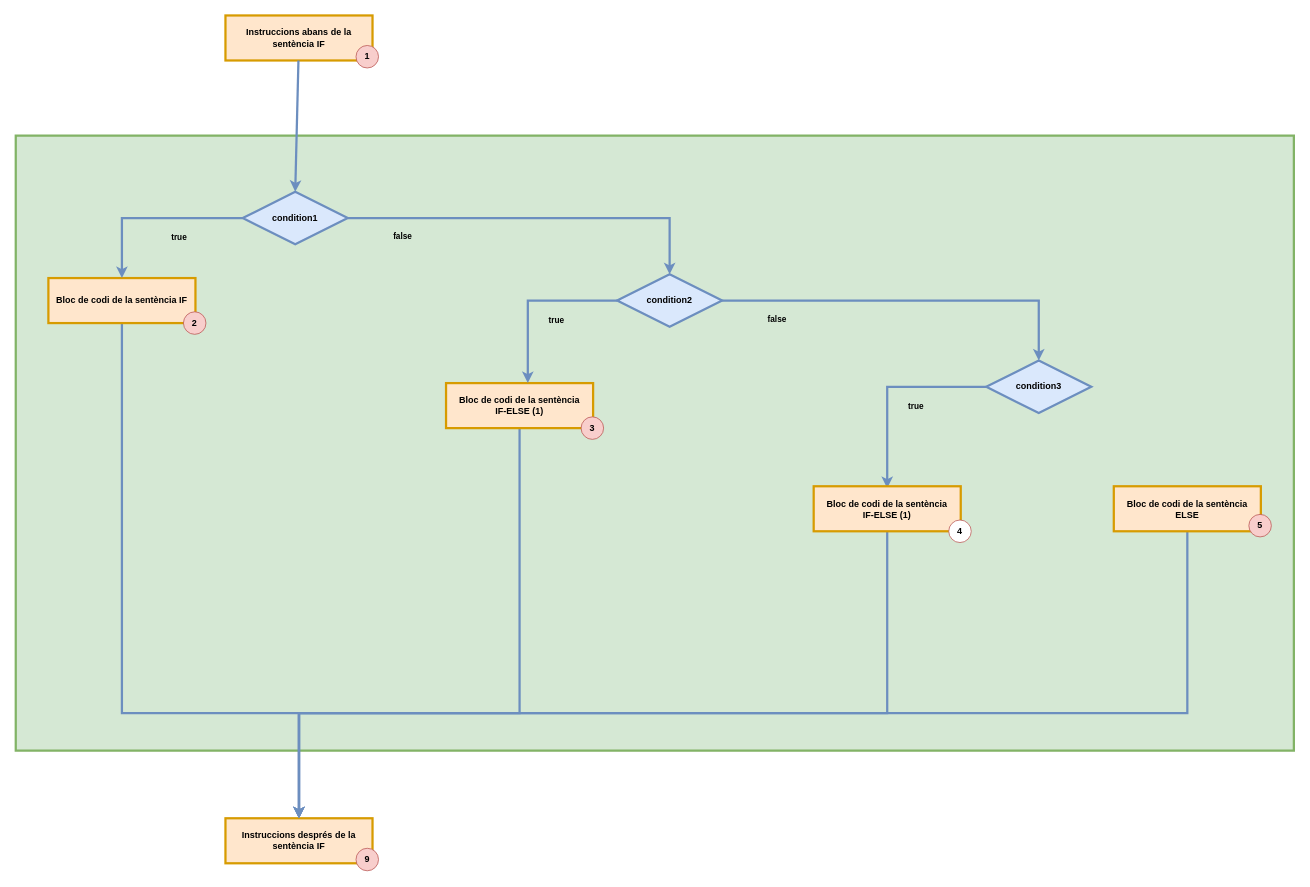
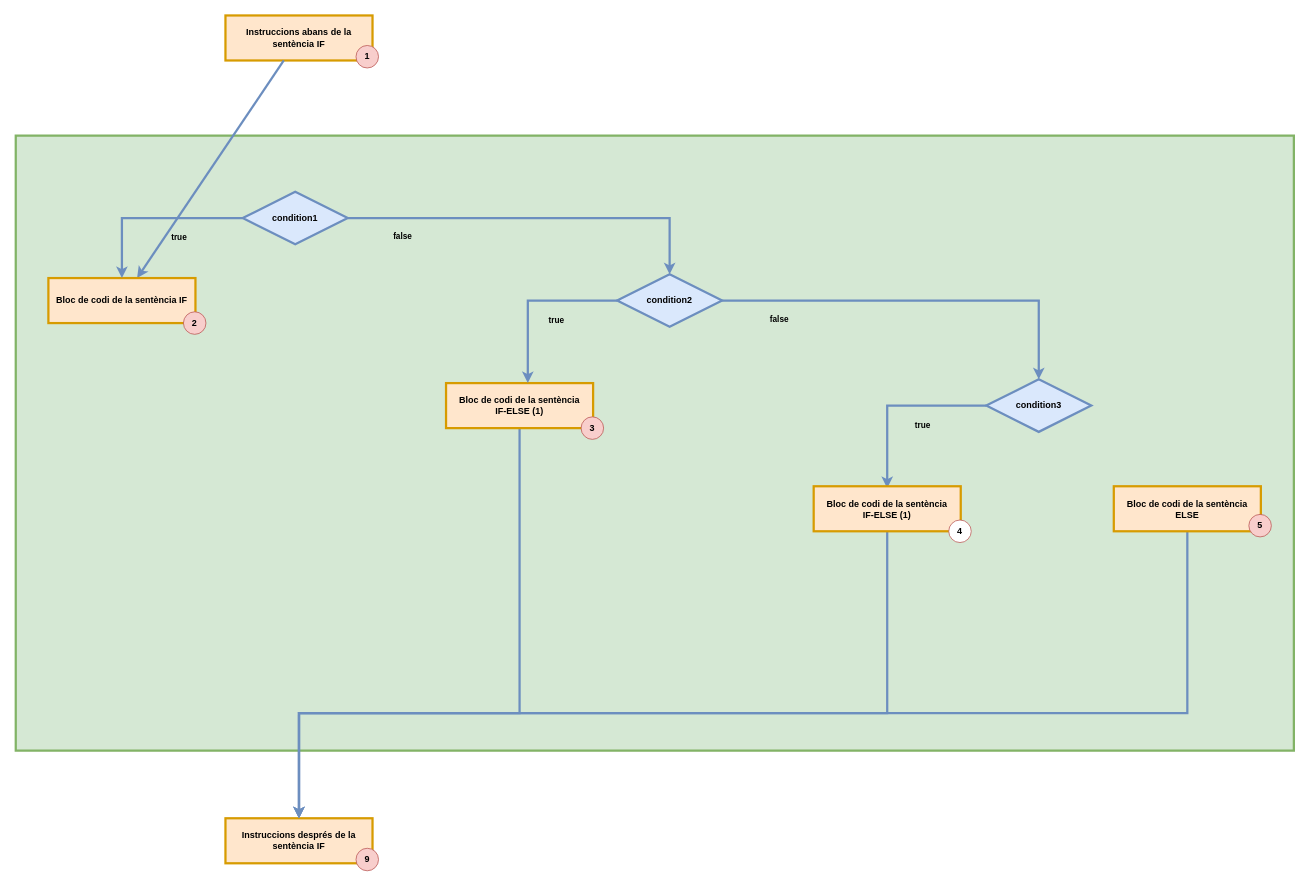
edge "Instruccions abans de la sentència IF" -> "condition1": now "Instruccions abans de la sentència IF" -> "Bloc de codi de la sentència IF"
node "condition3": moved (1038, 387) -> (1038, 405)
edge "Bloc de codi de la sentència IF" -> "Instruccions després de la sentència IF": removed
